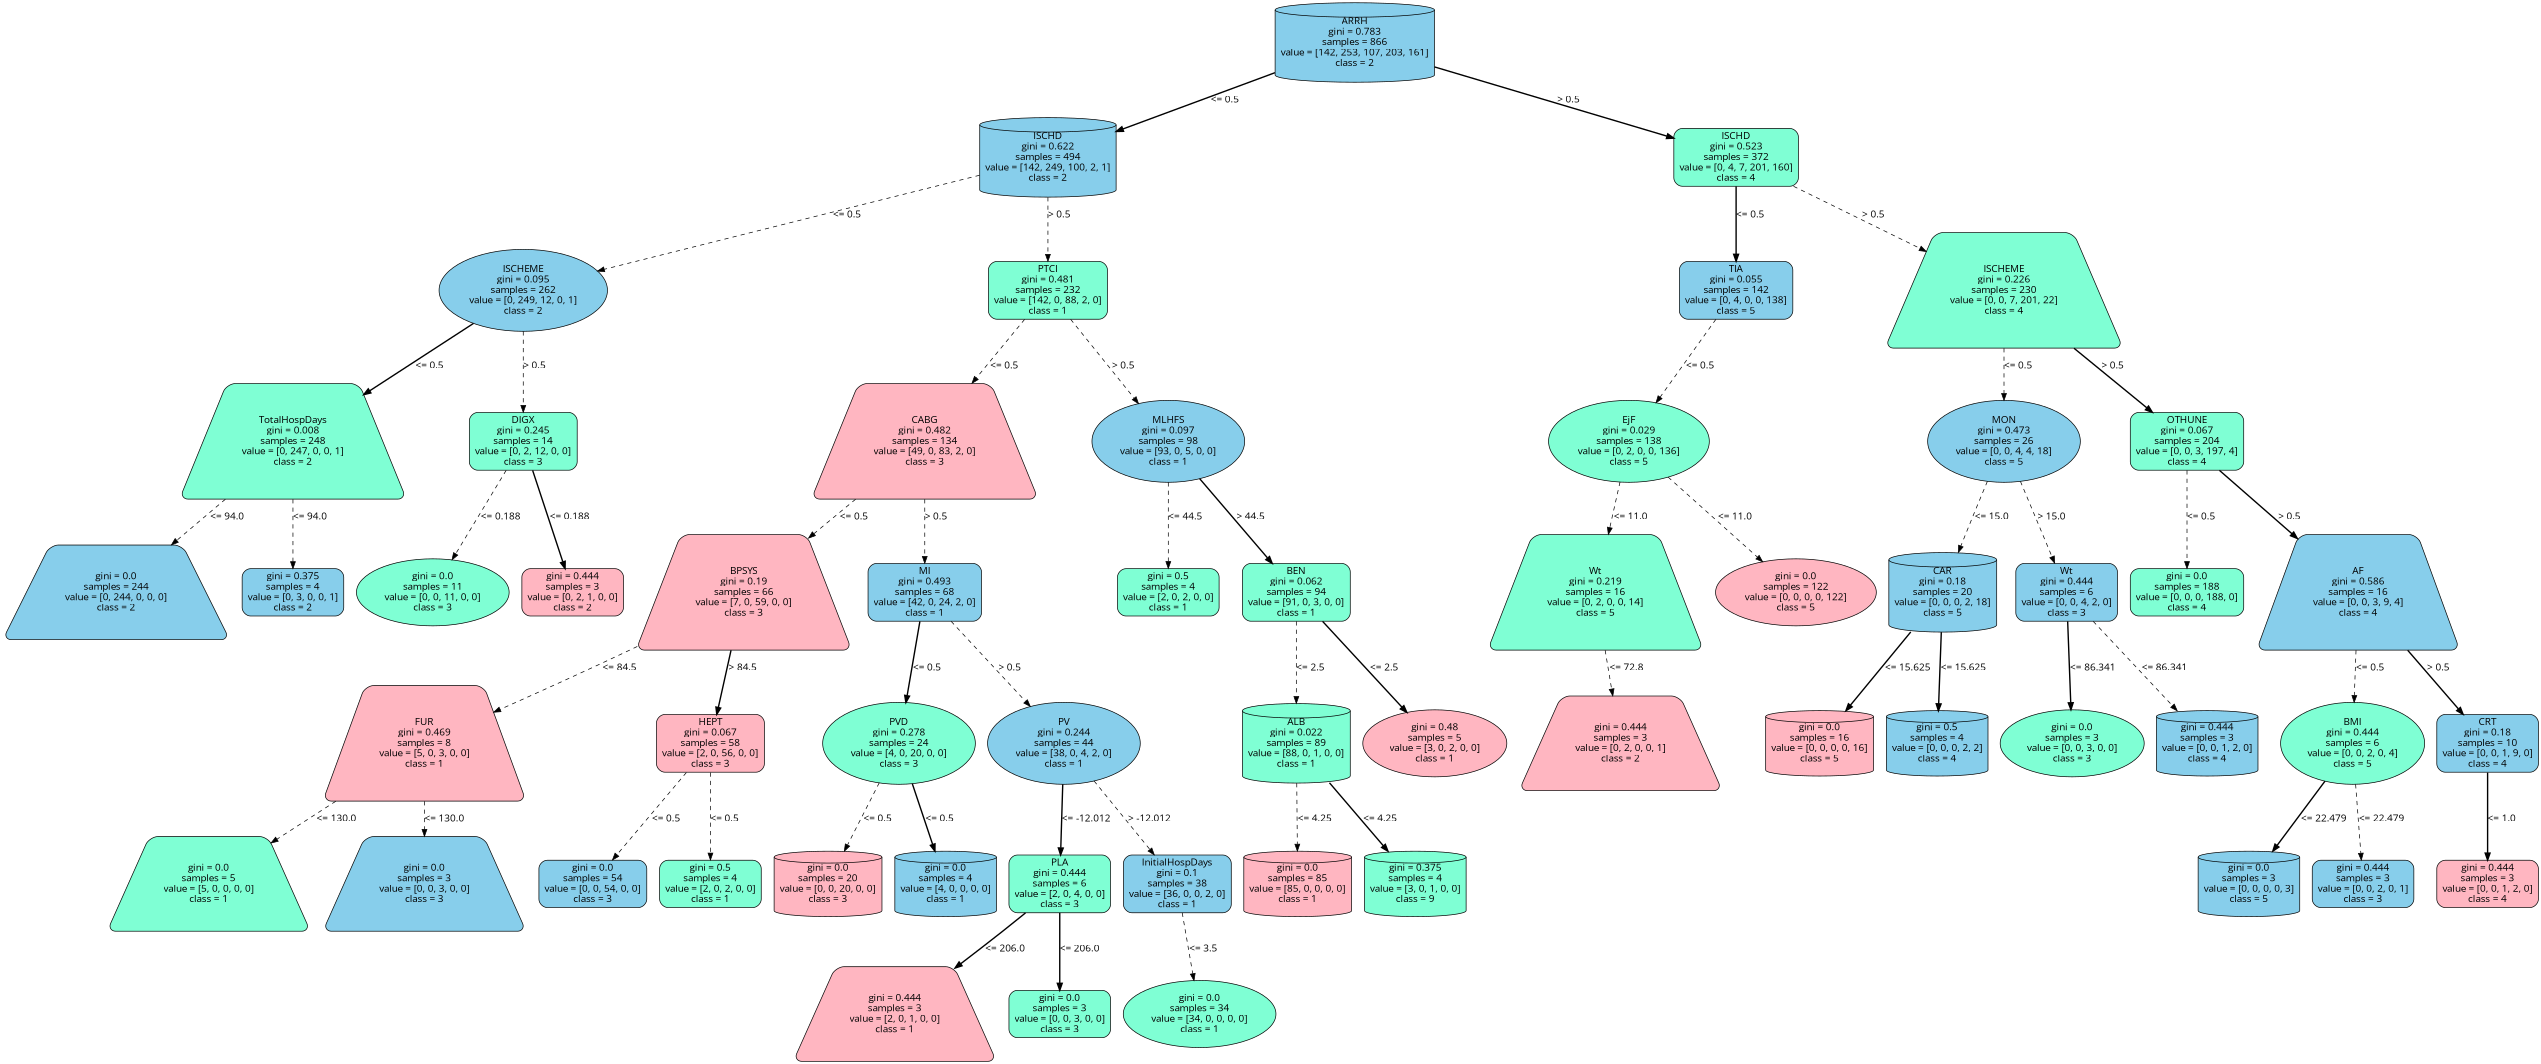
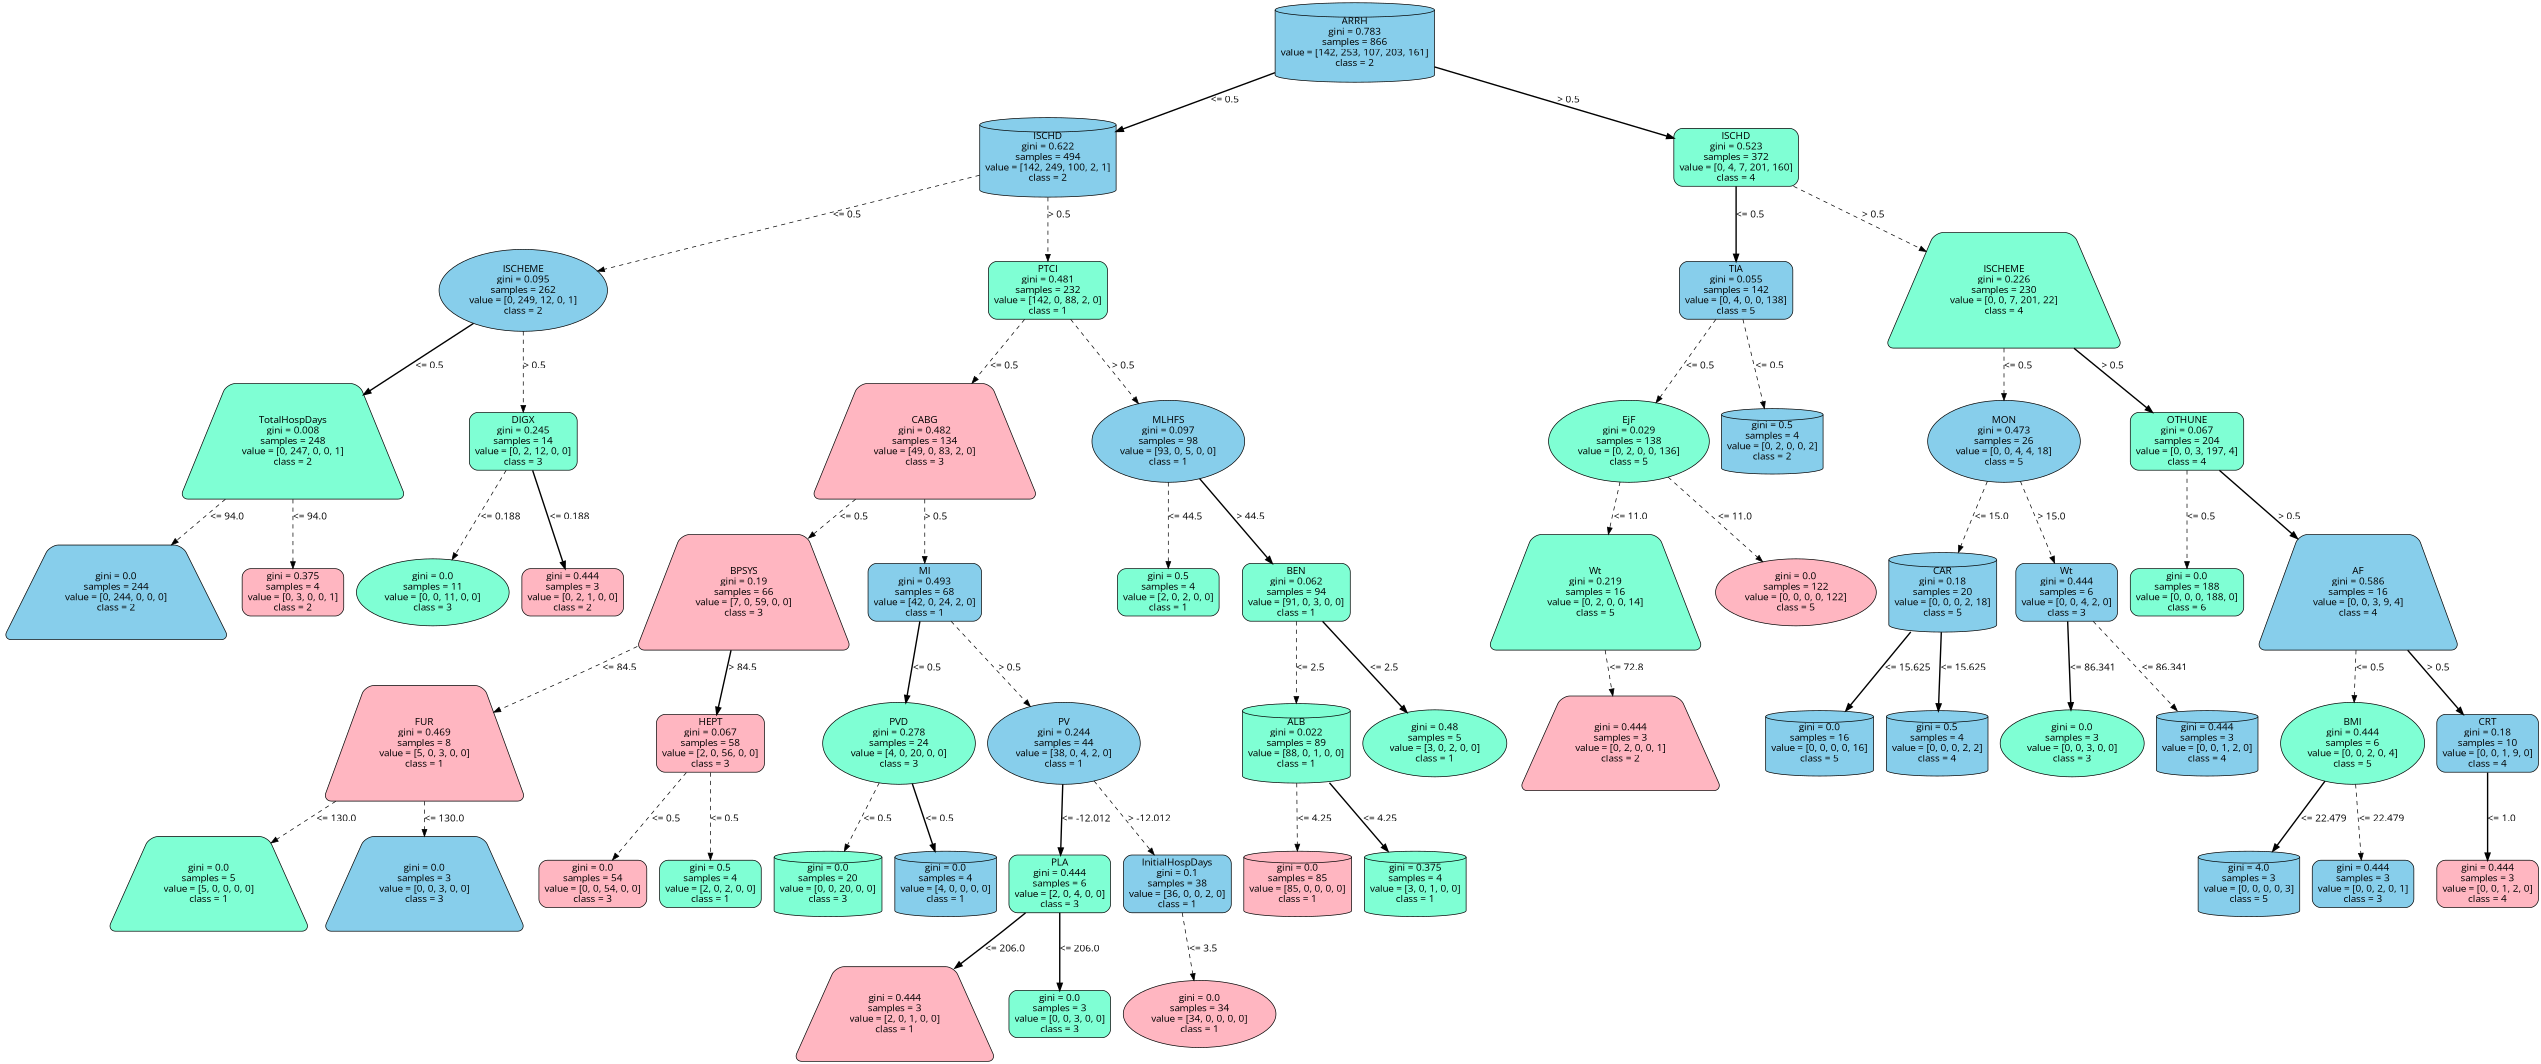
node "gini = 0.5 samples = 4 value = [0, 2, 0, 0, 2] class = 2": added
node "gini = 0.375 samples = 4 value = [0, 3, 0, 0, 1] class = 2": fillcolor skyblue -> lightpink
node "gini = 0.0 samples = 188 value = [0, 0, 0, 188, 0] class = 4": label "gini = 0.0 samples = 188 value = [0, 0, 0, 188, 0] class = 4" -> "gini = 0.0 samples = 188 value = [0, 0, 0, 188, 0] class = 6"
node "gini = 0.48 samples = 5 value = [3, 0, 2, 0, 0] class = 1": fillcolor lightpink -> aquamarine
node "gini = 0.0 samples = 16 value = [0, 0, 0, 0, 16] class = 5": fillcolor lightpink -> skyblue
node "gini = 0.0 samples = 54 value = [0, 0, 54, 0, 0] class = 3": fillcolor skyblue -> lightpink
node "gini = 0.0 samples = 20 value = [0, 0, 20, 0, 0] class = 3": fillcolor lightpink -> aquamarine
node "gini = 0.375 samples = 4 value = [3, 0, 1, 0, 0] class = 9": label "gini = 0.375 samples = 4 value = [3, 0, 1, 0, 0] class = 9" -> "gini = 0.375 samples = 4 value = [3, 0, 1, 0, 0] class = 1"
node "gini = 0.0 samples = 3 value = [0, 0, 0, 0, 3] class = 5": label "gini = 0.0 samples = 3 value = [0, 0, 0, 0, 3] class = 5" -> "gini = 4.0 samples = 3 value = [0, 0, 0, 0, 3] class = 5"
node "gini = 0.0 samples = 34 value = [34, 0, 0, 0, 0] class = 1": fillcolor aquamarine -> lightpink
